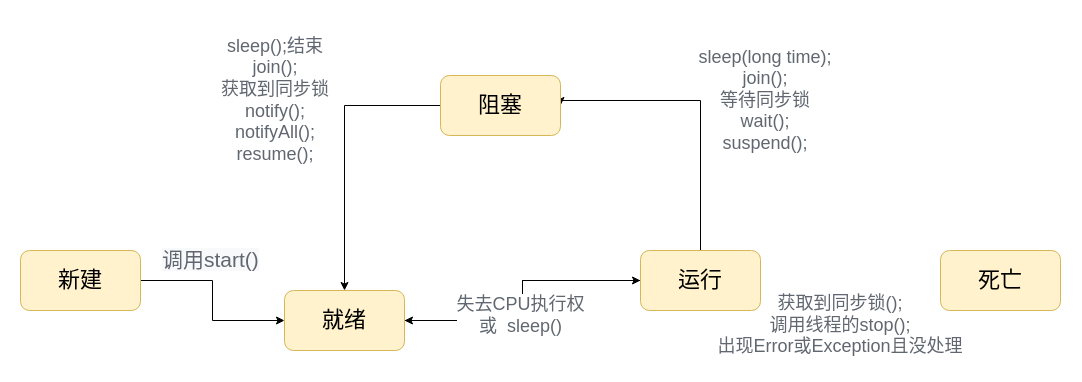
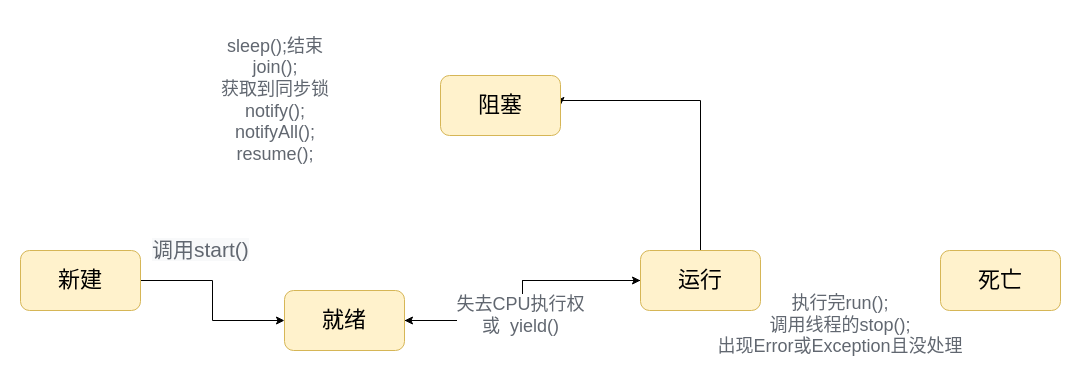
node "sleep(long time); join(); 等待同步锁 wait(); suspend();": removed
edge "阻塞" -> "就绪": removed
node "调用start()": moved (216, 261) -> (206, 251)
node "失去CPU执行权或 sleep()": label "失去CPU执行权或 sleep()" -> "失去CPU执行权或 yield()"
node "获取到同步锁(); 调用线程的stop(); 出现Error或Exception且没处理": label "获取到同步锁(); 调用线程的stop(); 出现Error或Exception且没处理" -> "执行完run(); 调用线程的stop(); 出现Error或Exception且没处理"
